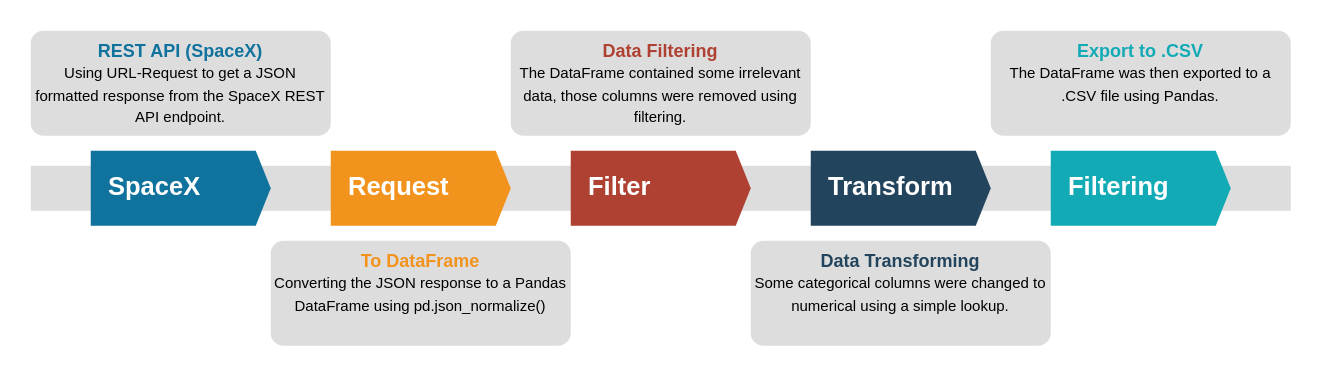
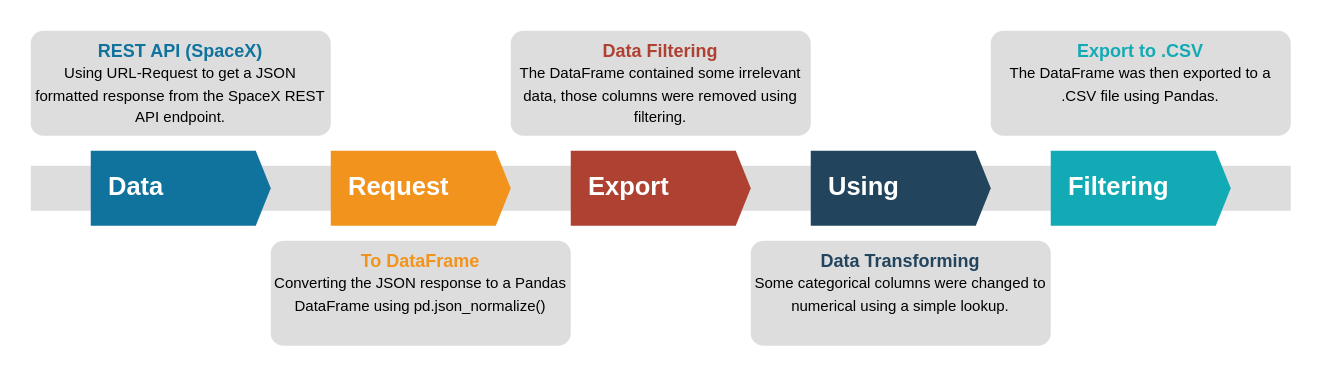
node "SpaceX": label "SpaceX" -> "Data"
node "Filter": label "Filter" -> "Export"
node "Transform": label "Transform" -> "Using"
